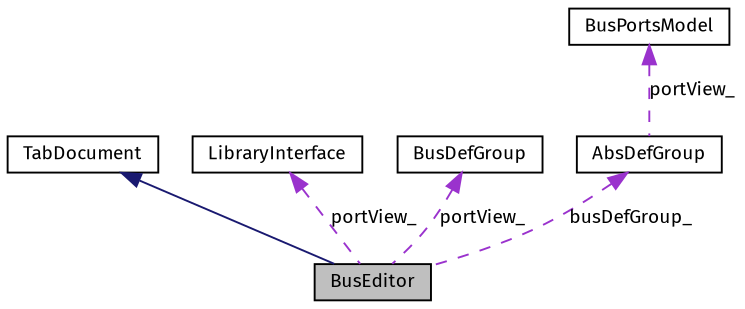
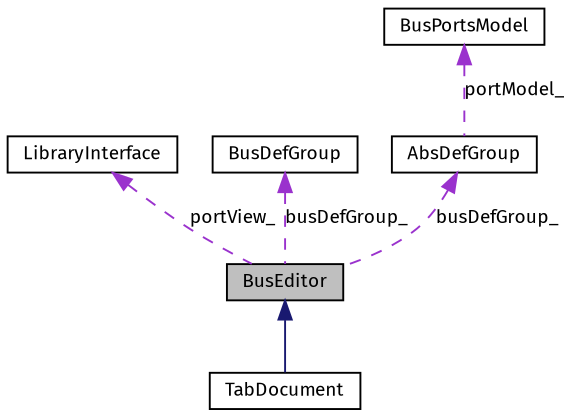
edge "AbsDefGroup" -> "BusPortsModel": label "portView_" -> "portModel_"
edge "BusEditor" -> "BusDefGroup": label "portView_" -> "busDefGroup_"
edge "BusEditor" -> "TabDocument": reversed
